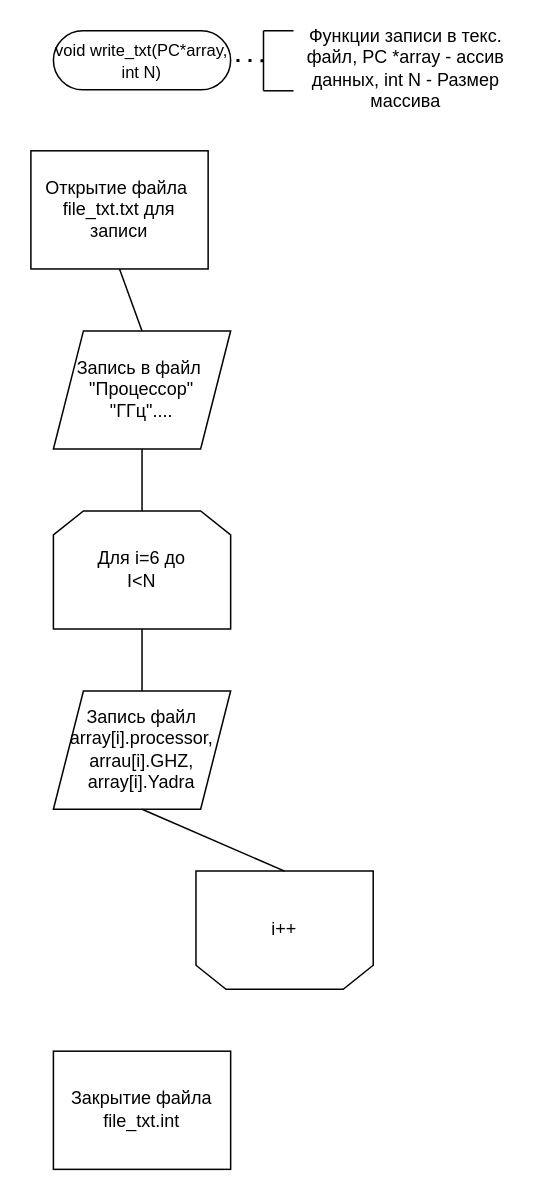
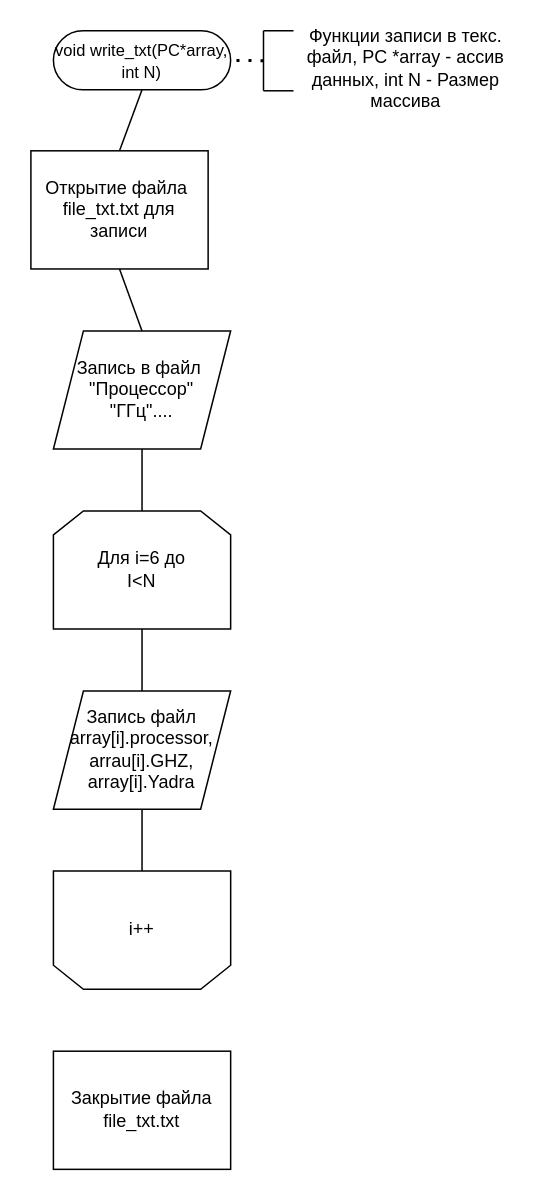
edge "void write_txt(PC*array, int N)" -- "Открытие файла file_txt.txt для записи": added
node "i++": moved (284, 930) -> (142, 930)
node "Закрытие файла file_txt.int": label "Закрытие файла file_txt.int" -> "Закрытие файла file_txt.txt"
